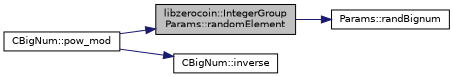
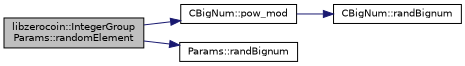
edge "CBigNum::pow_mod" -> "libzerocoin::IntegerGroup Params::randomElement": reversed
node "CBigNum::inverse": label "CBigNum::inverse" -> "CBigNum::randBignum"
